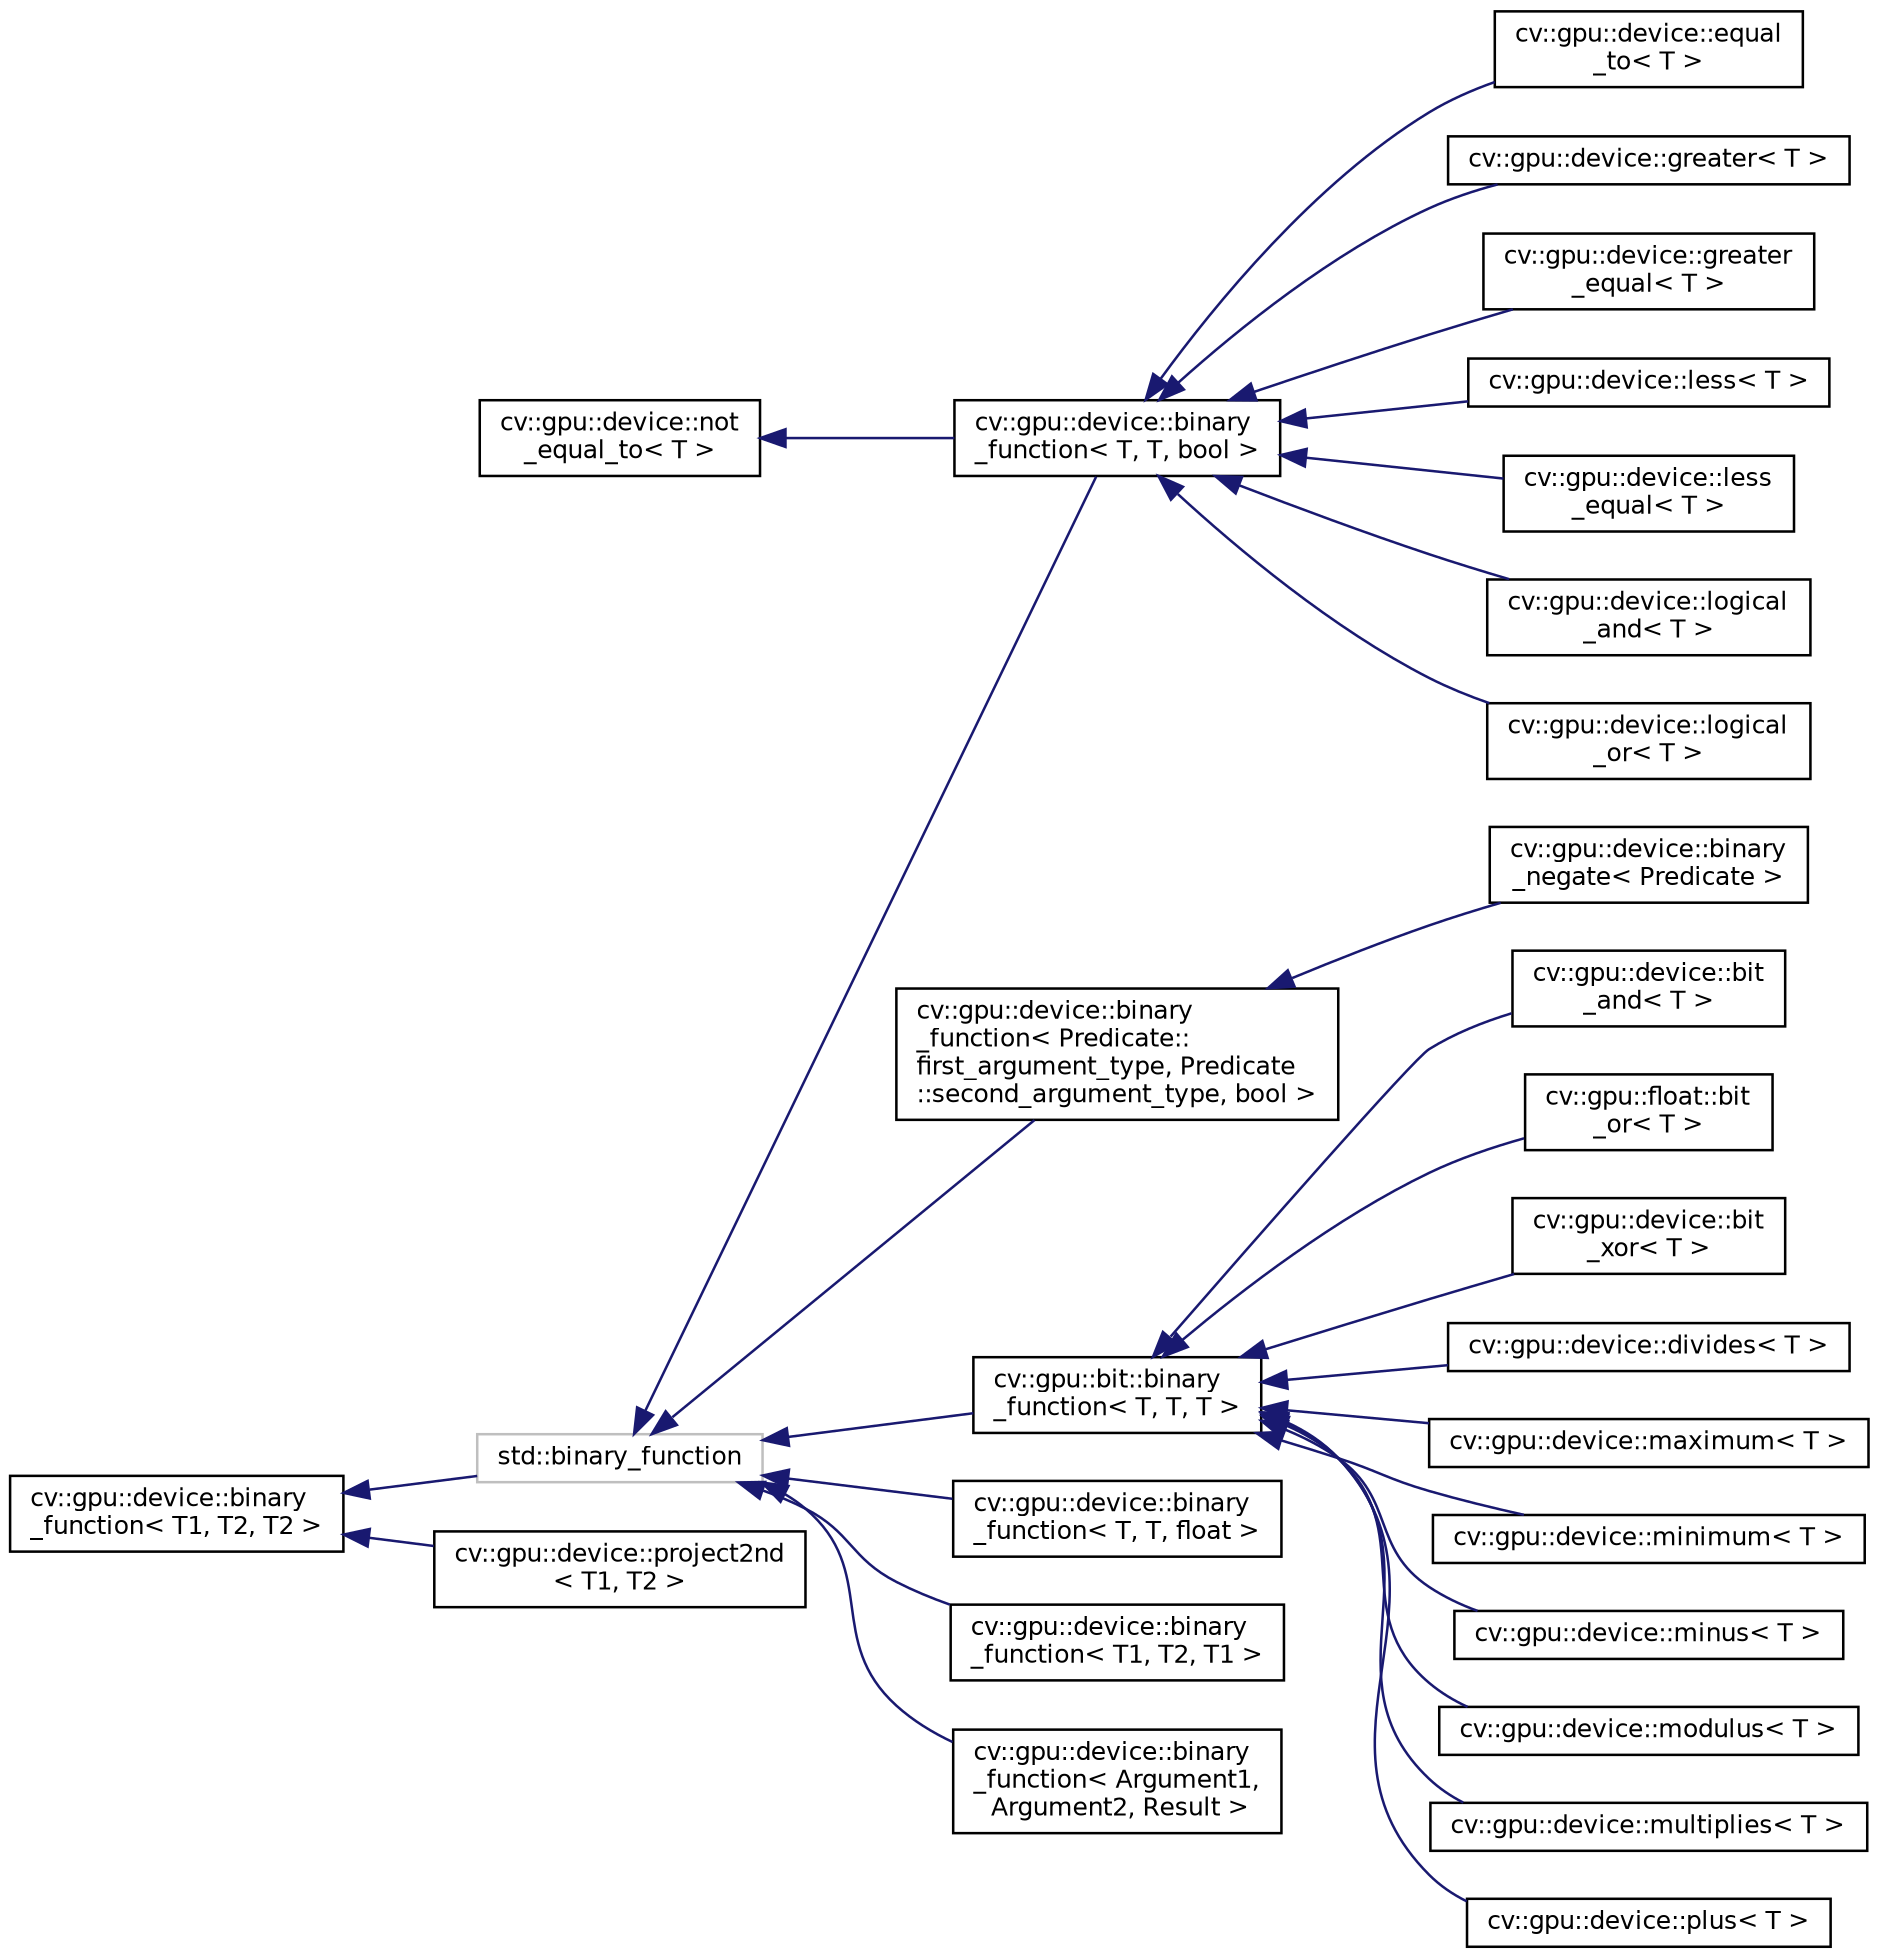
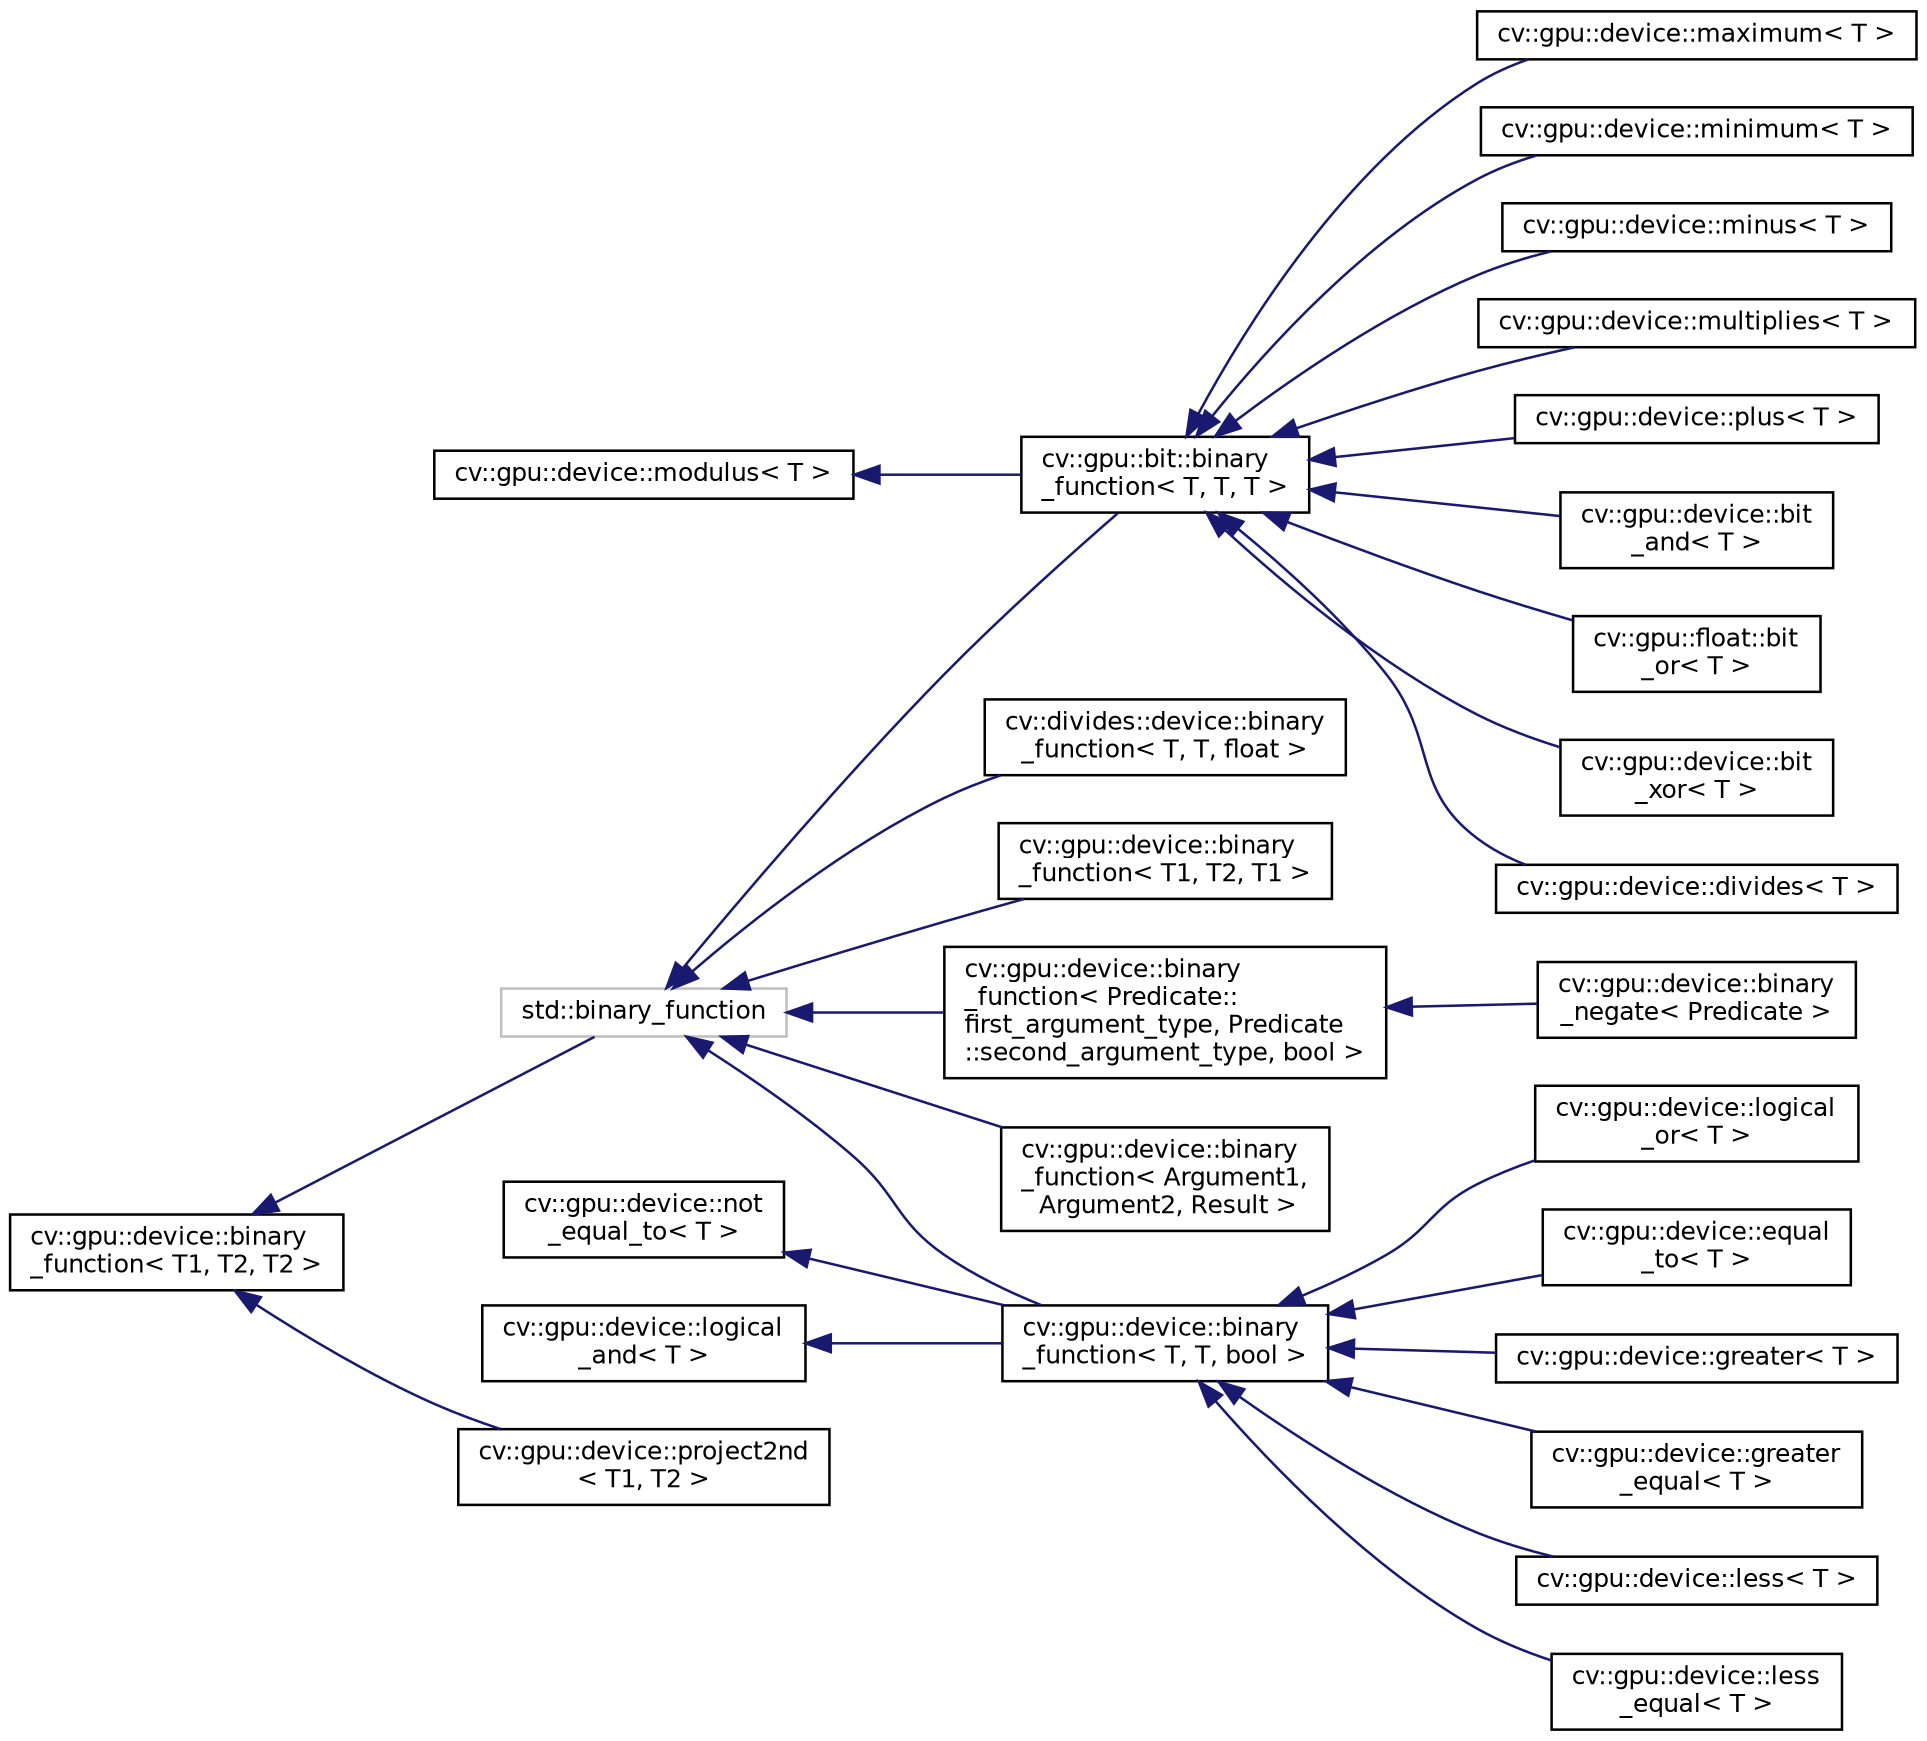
edge "cv::gpu::device::logical _and< T >" -> "cv::gpu::device::binary _function< T, T, bool >": reversed
node "cv::gpu::device::binary _function< T, T, float >": label "cv::gpu::device::binary _function< T, T, float >" -> "cv::divides::device::binary _function< T, T, float >"
edge "cv::gpu::device::modulus< T >" -> "cv::gpu::bit::binary _function< T, T, T >": reversed
